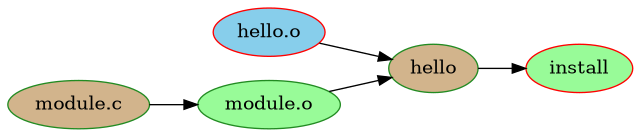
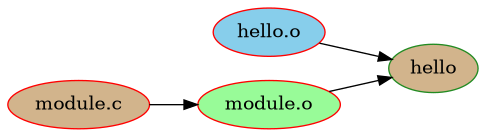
node "install": removed
node "module.c": color forestgreen -> red
node "module.o": color forestgreen -> red
